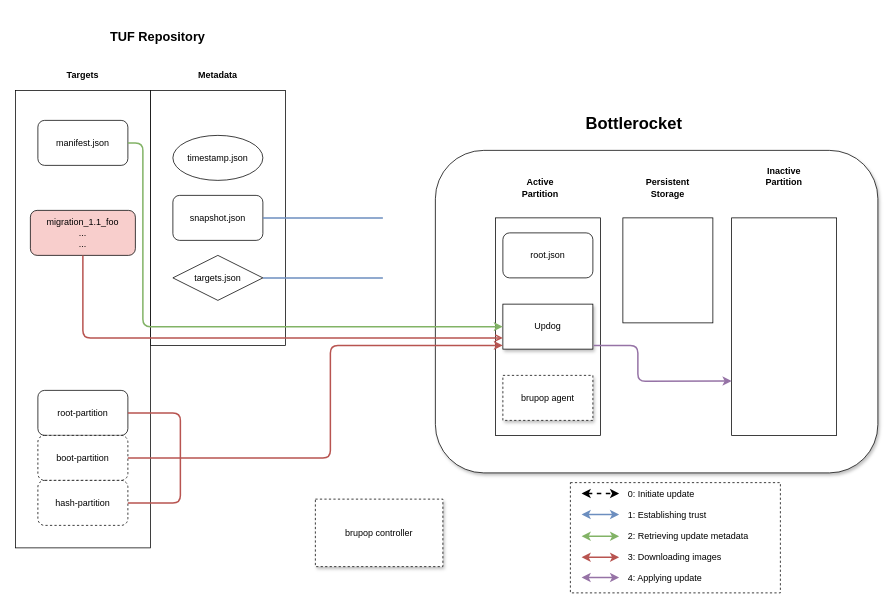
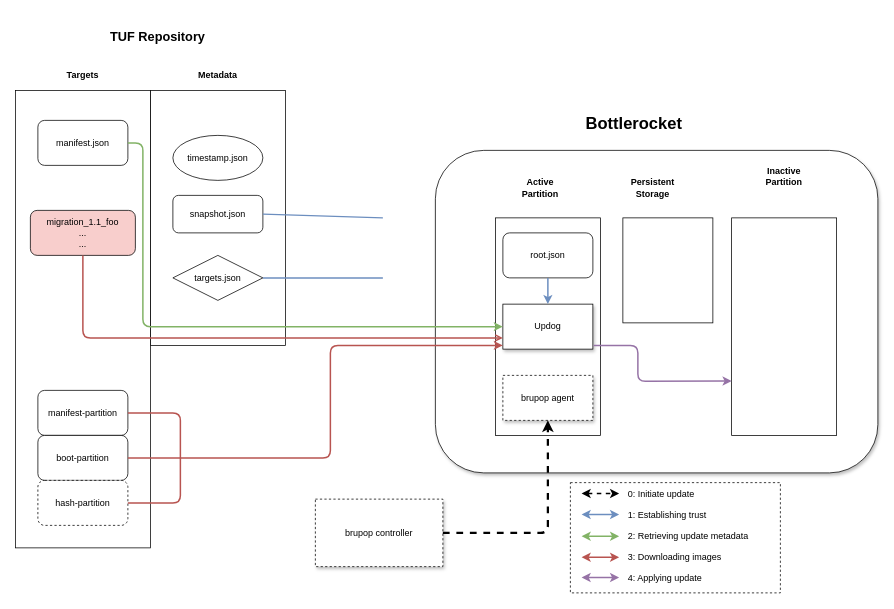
node "Persistent Storage": moved (668, 188) -> (653, 188)
node "snapshot.json": size 90x45 -> 90x38
edge "root.json" -> "Updog": added
node "root-partition": label "root-partition" -> "manifest-partition"
node "boot-partition": style dashed -> solid
edge "brupop controller" -> "brupop agent": added
